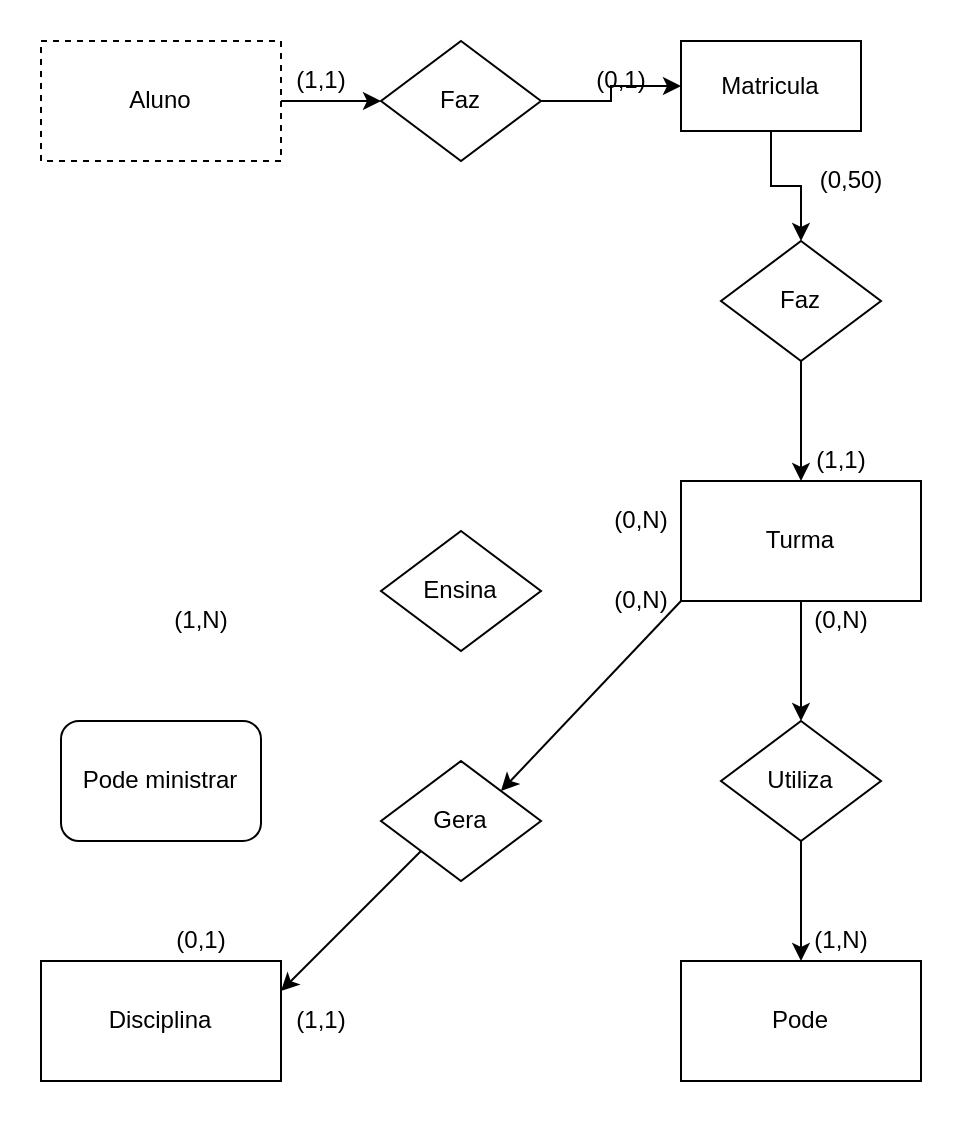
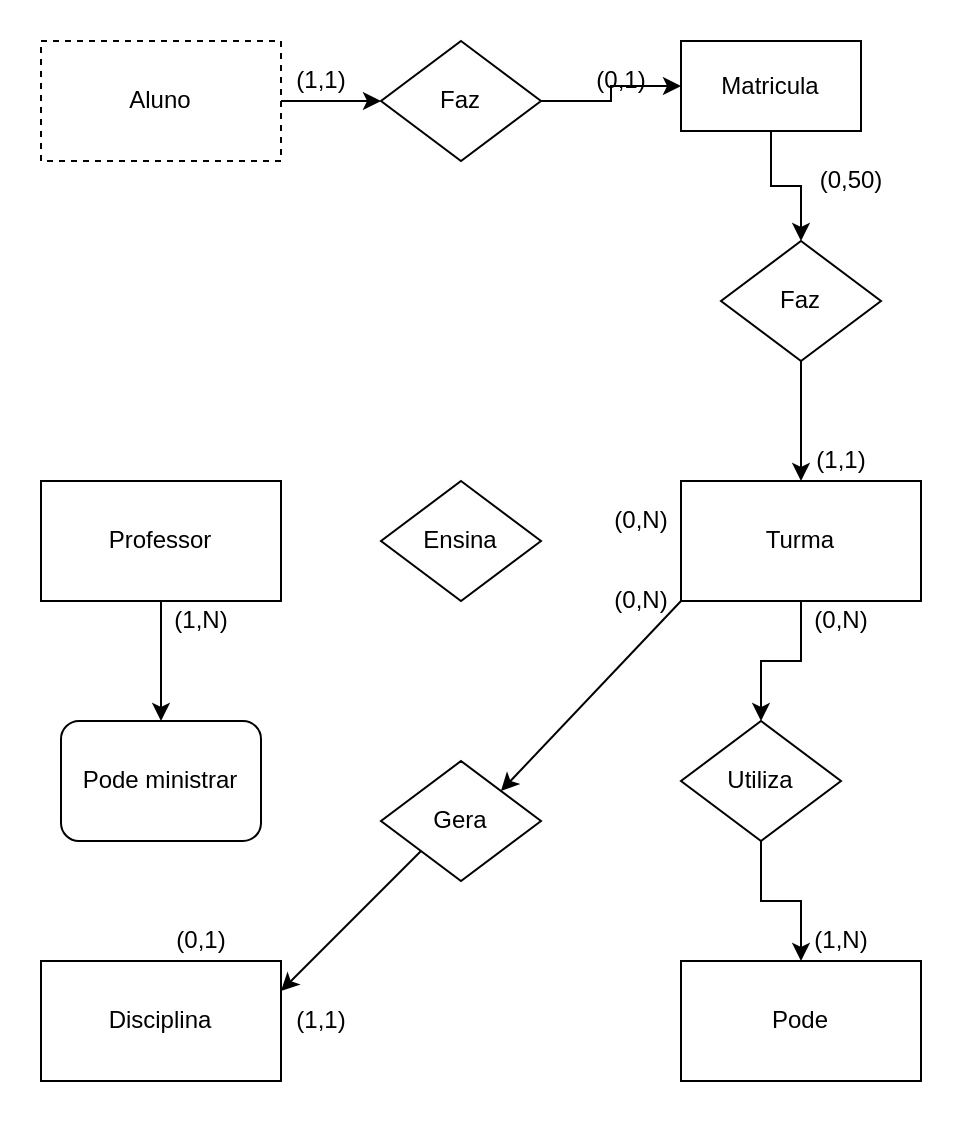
node "Professor": added
node "Ensina": moved (461, 591) -> (461, 541)
edge "Professor" -> "Pode ministrar": added
node "Utiliza": moved (801, 781) -> (761, 781)
